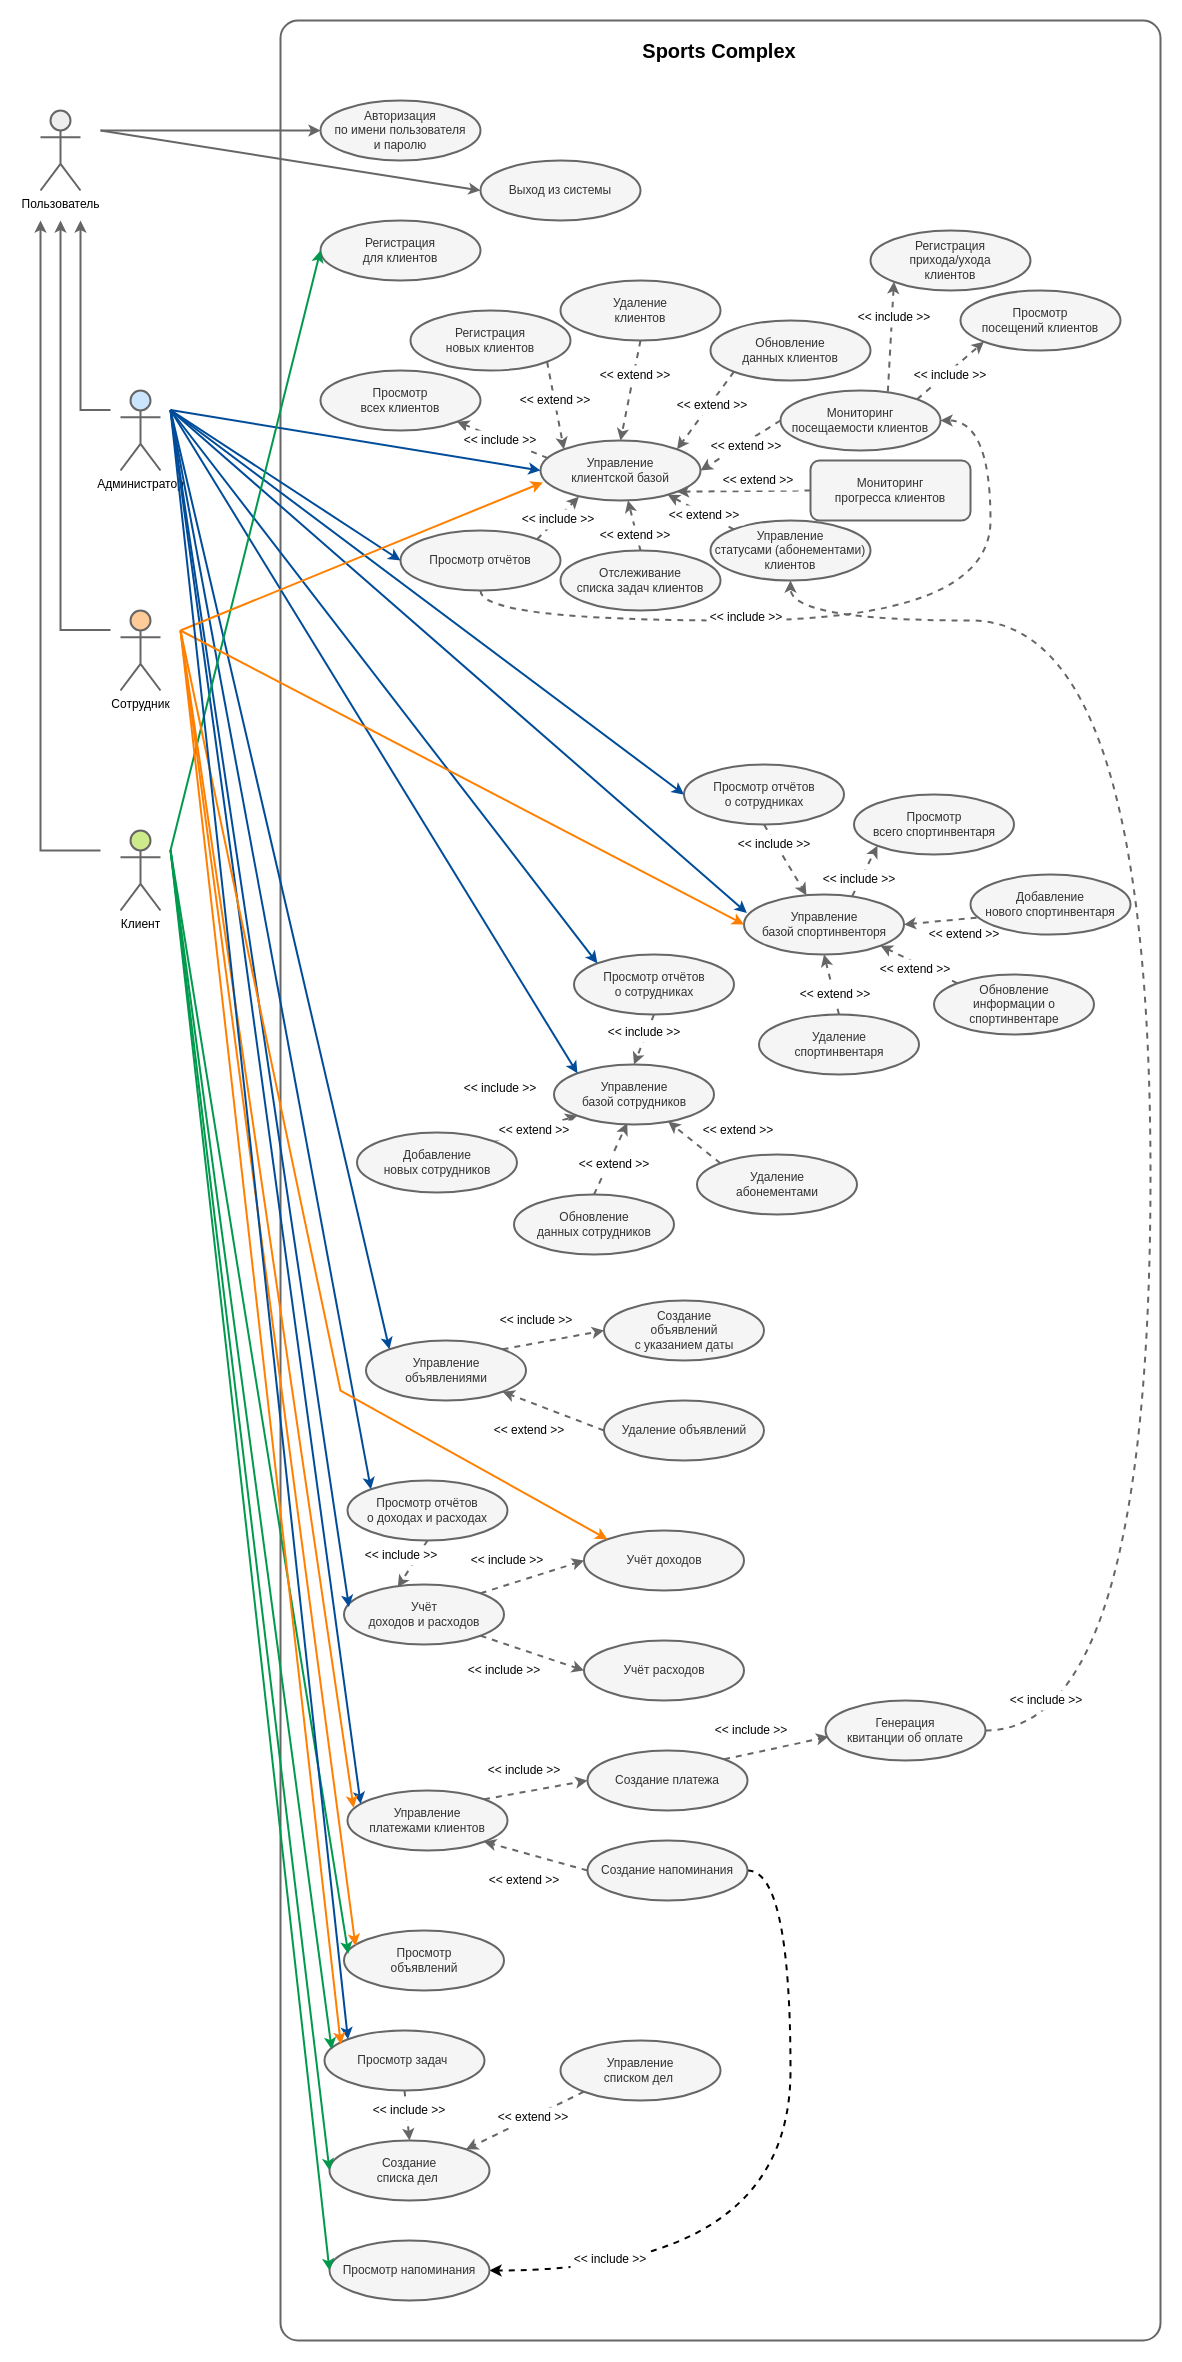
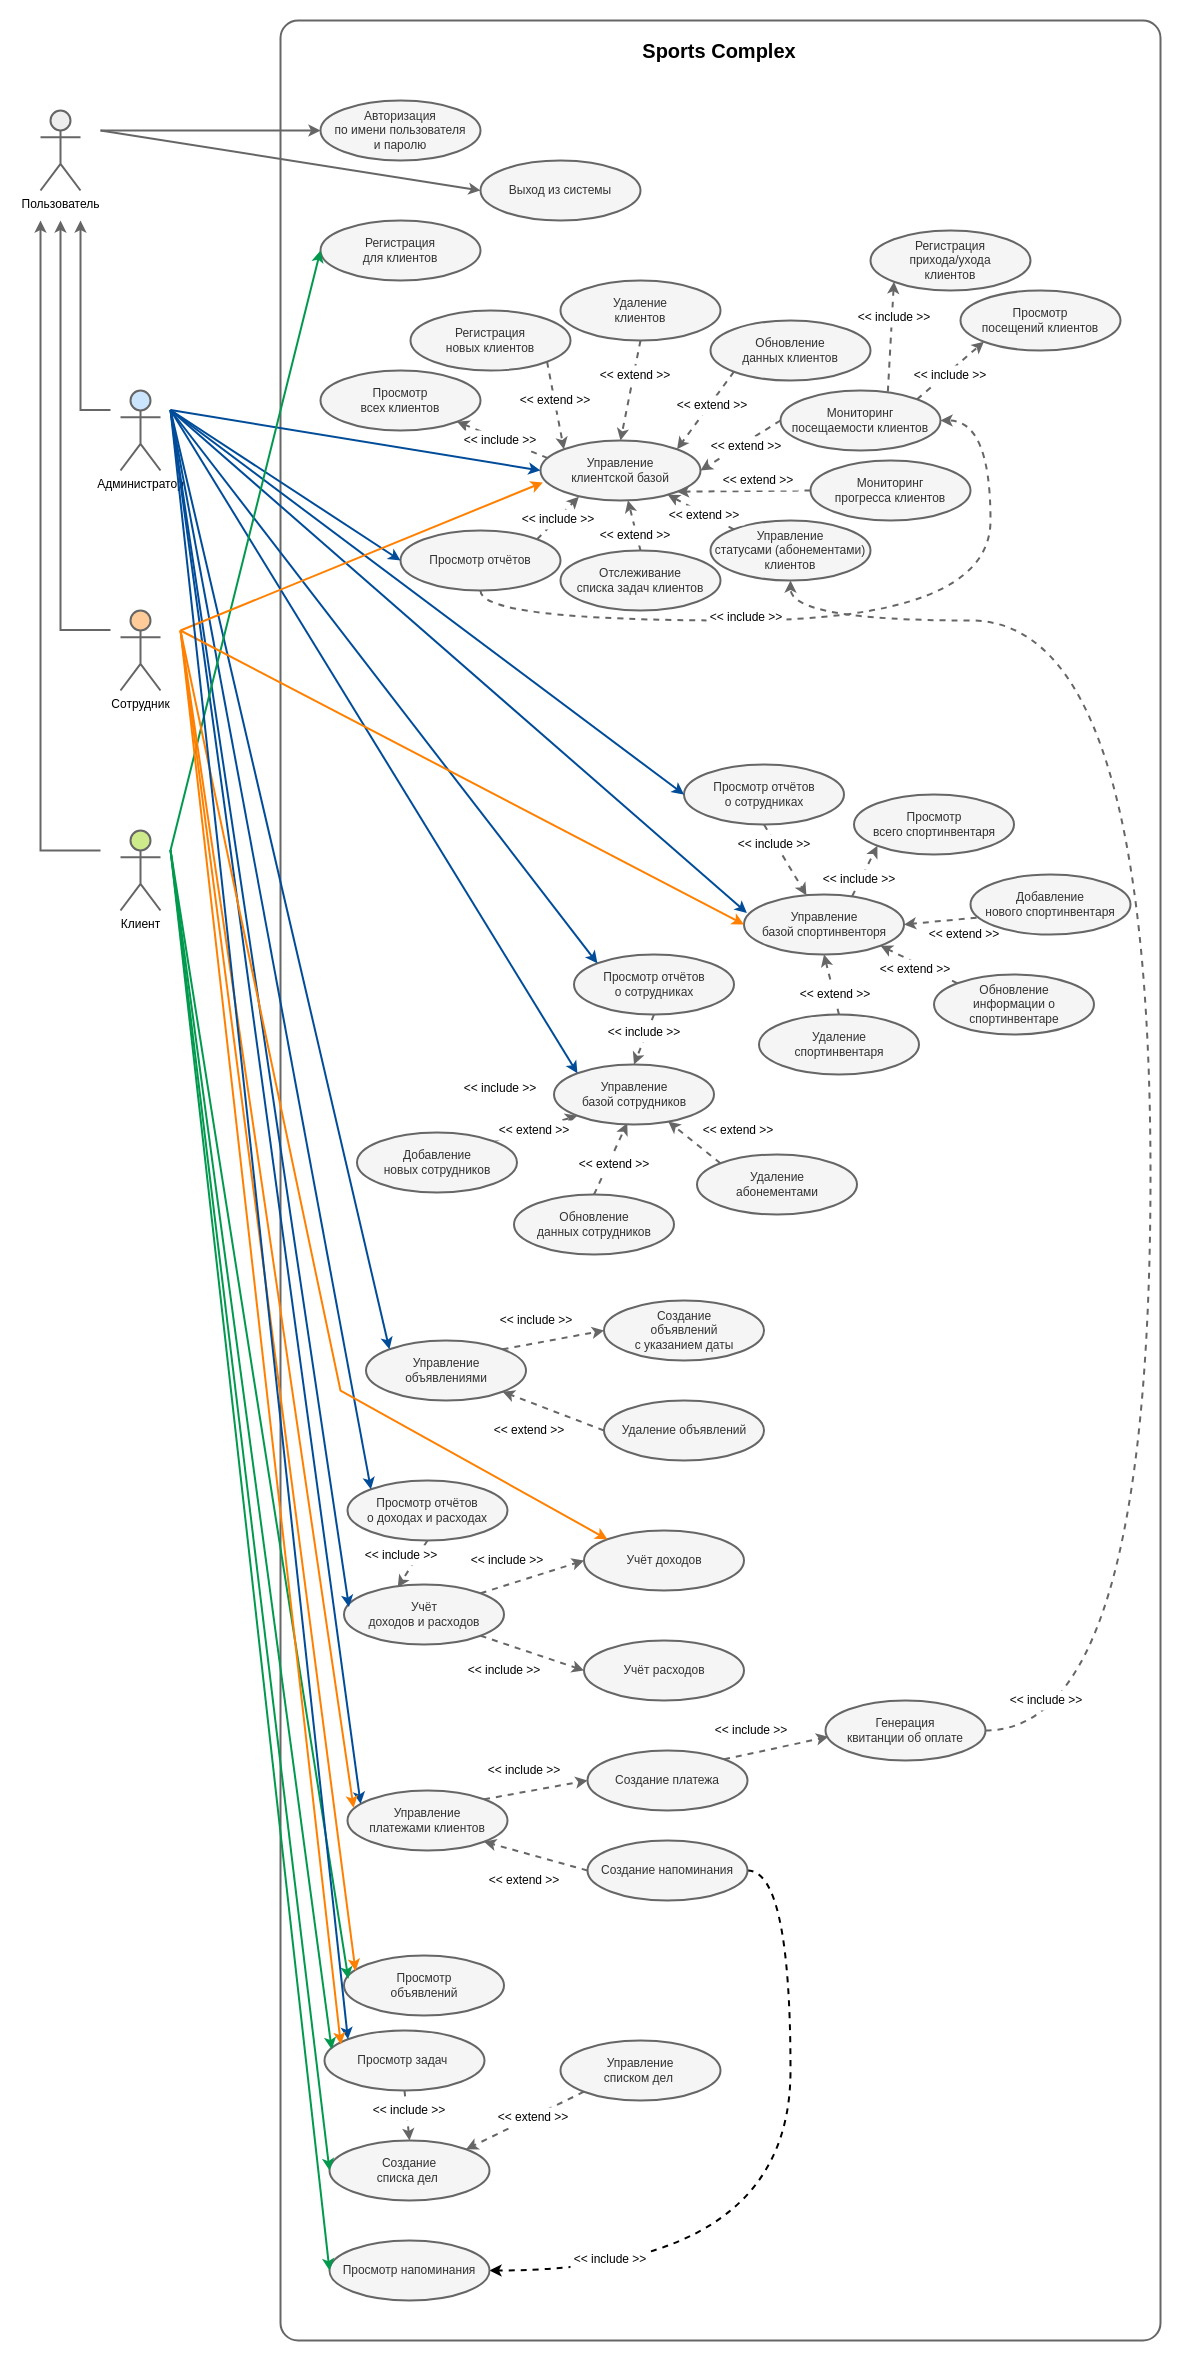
node "Мониторинг прогресса клиентов": shape rounded rectangle -> ellipse
node "Просмотр объявлений": moved (424, 1961) -> (424, 1986)
